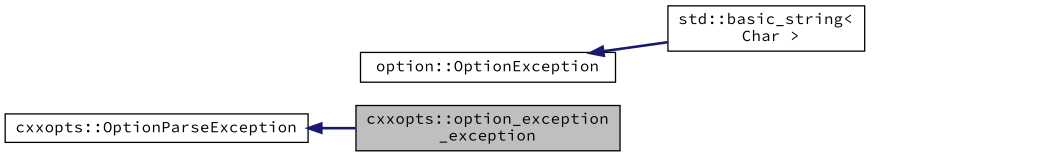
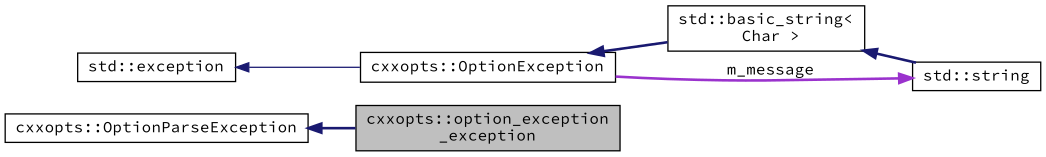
node "std::exception": added
node "option::OptionException": label "option::OptionException" -> "cxxopts::OptionException"
node "std::string": added
